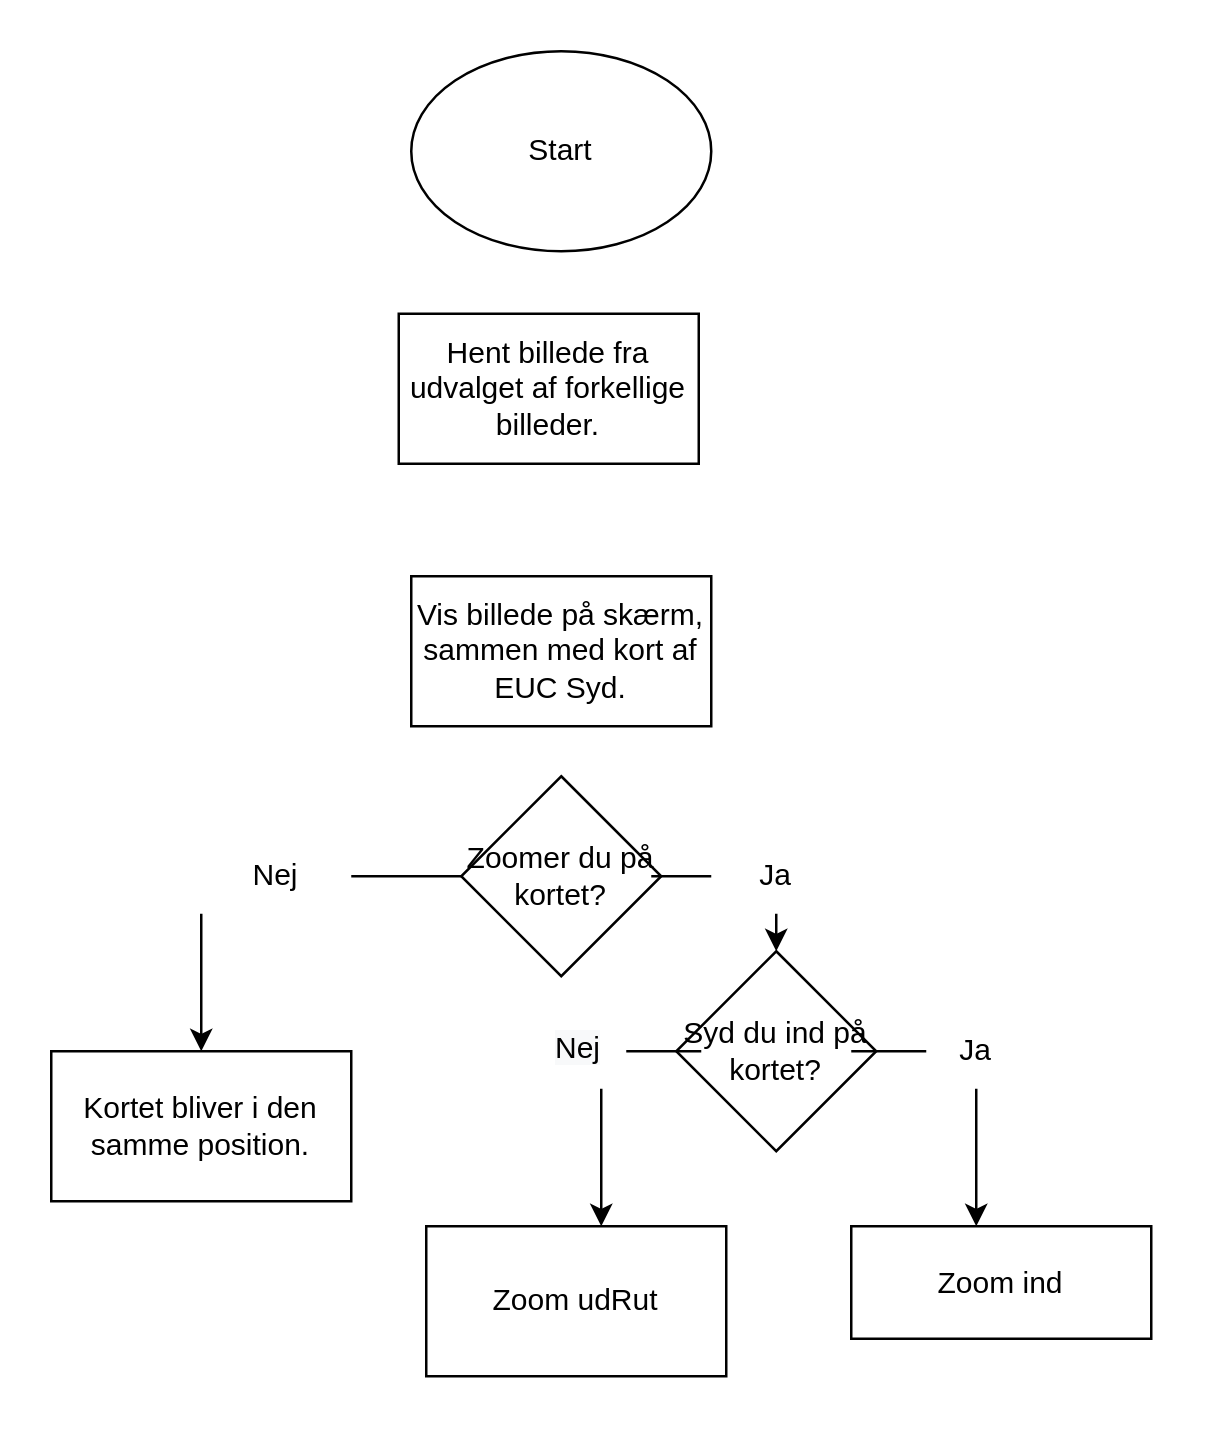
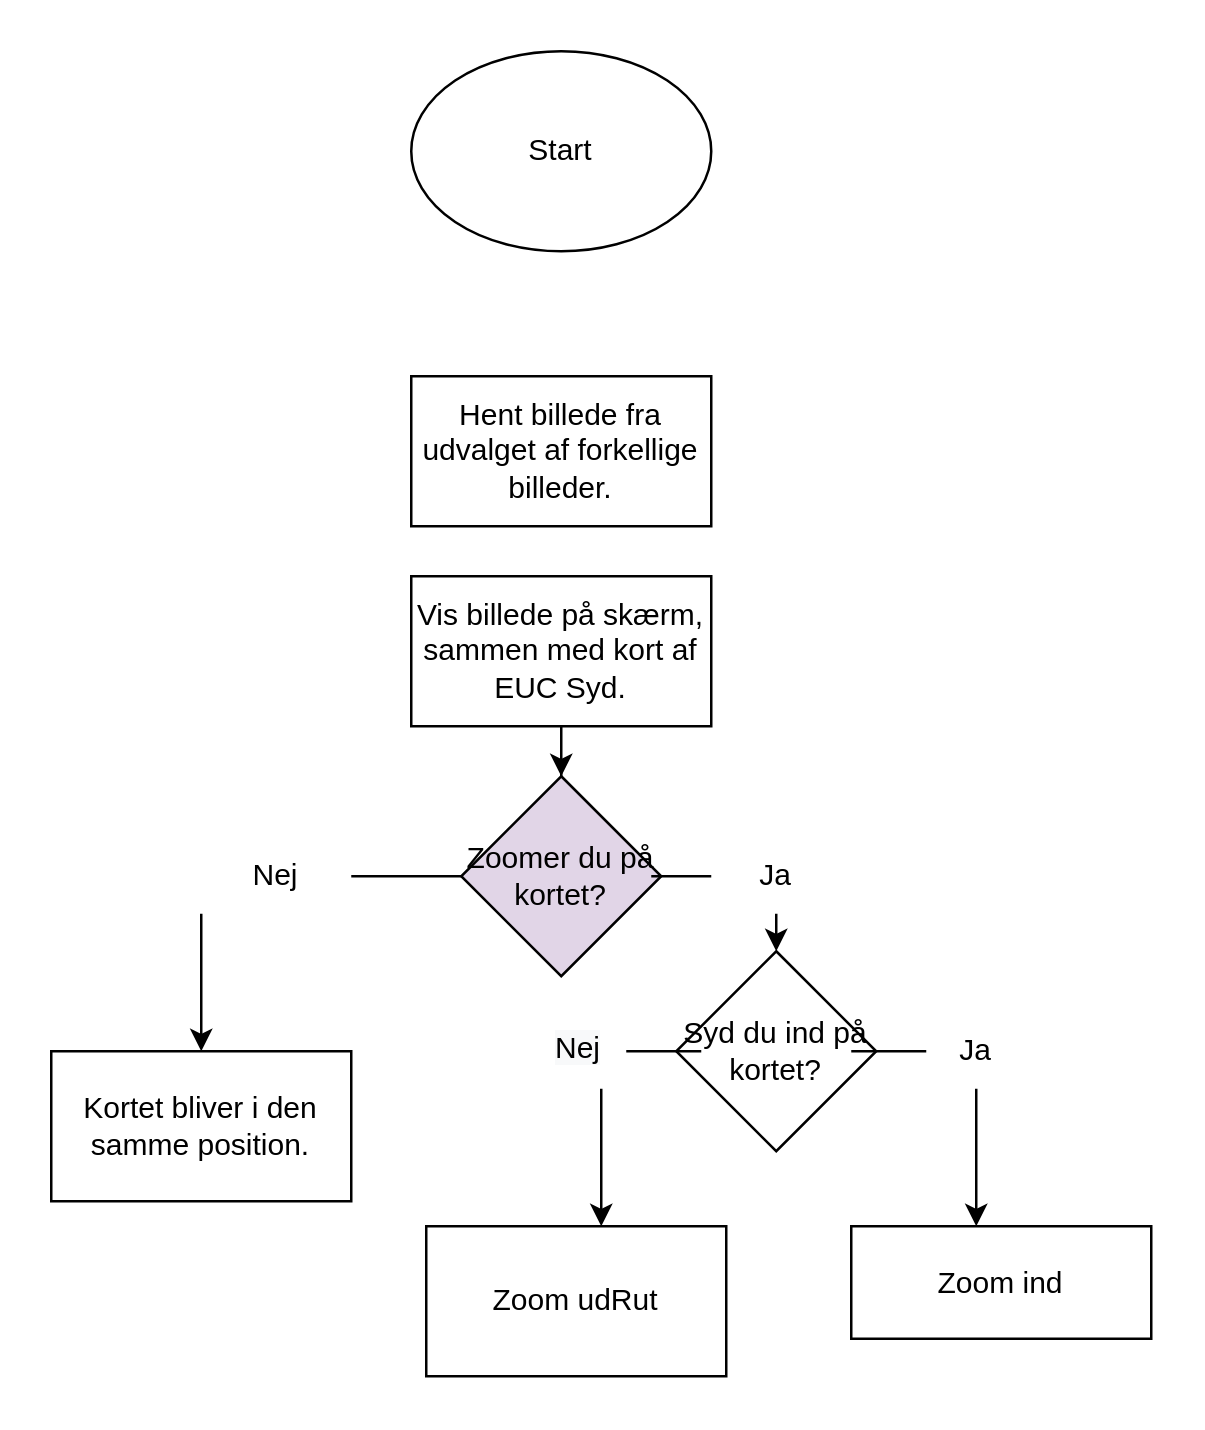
node "Hent billede fra udvalget af forkellige billeder.": moved (549, 389) -> (561, 451)
edge "Vis billede på skærm, sammen med kort af EUC Syd." -> "Zoomer du på kortet?": added
node "Zoomer du på kortet?": fillcolor #ffffff -> #e1d5e7
